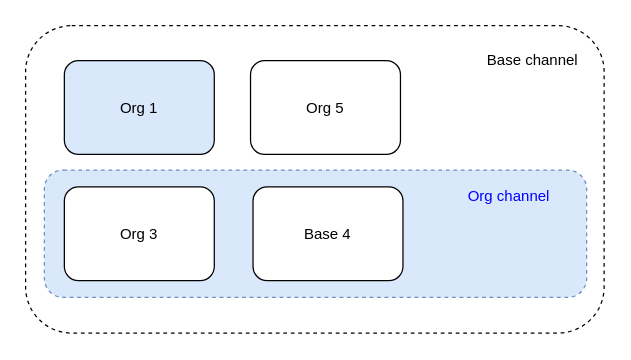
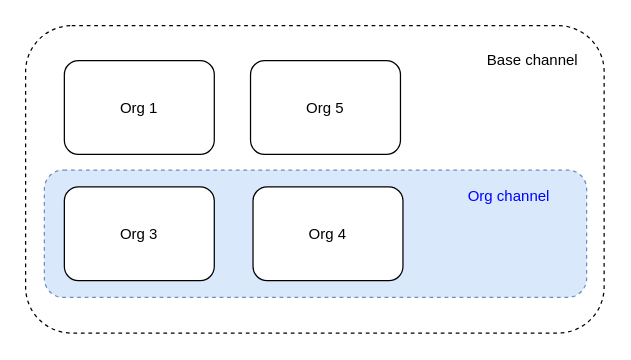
node "Org 1": fillcolor #dae8fc -> #ffffff
node "Base 4": label "Base 4" -> "Org 4"
